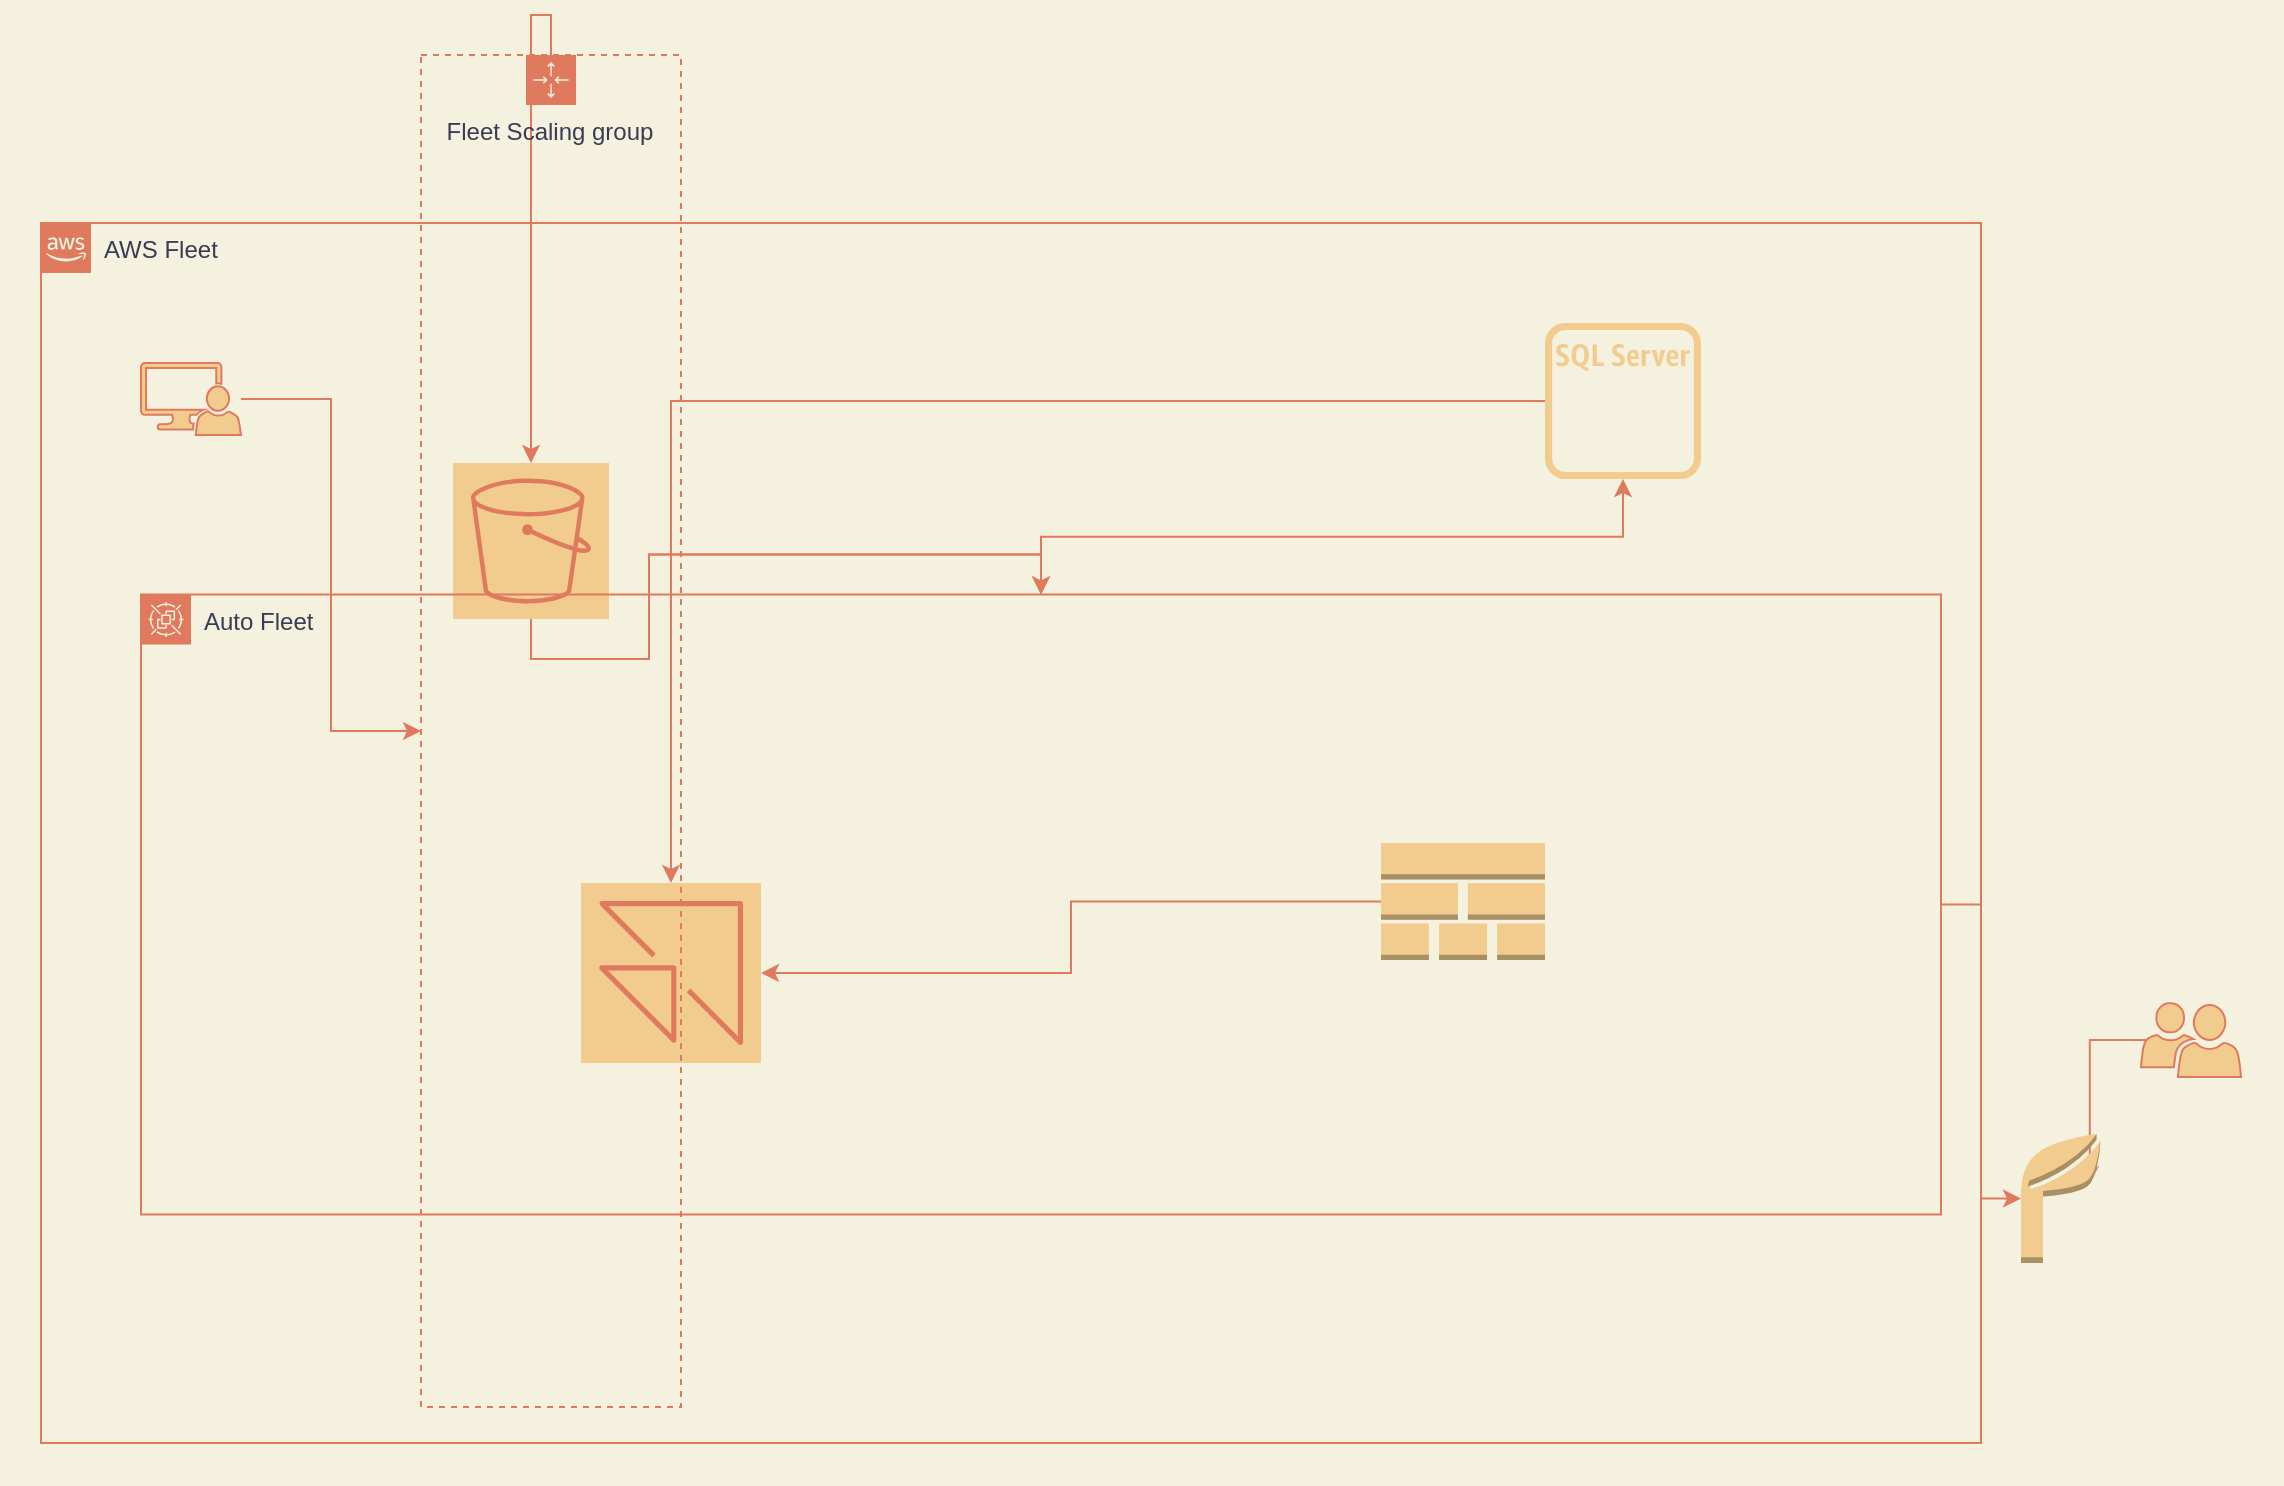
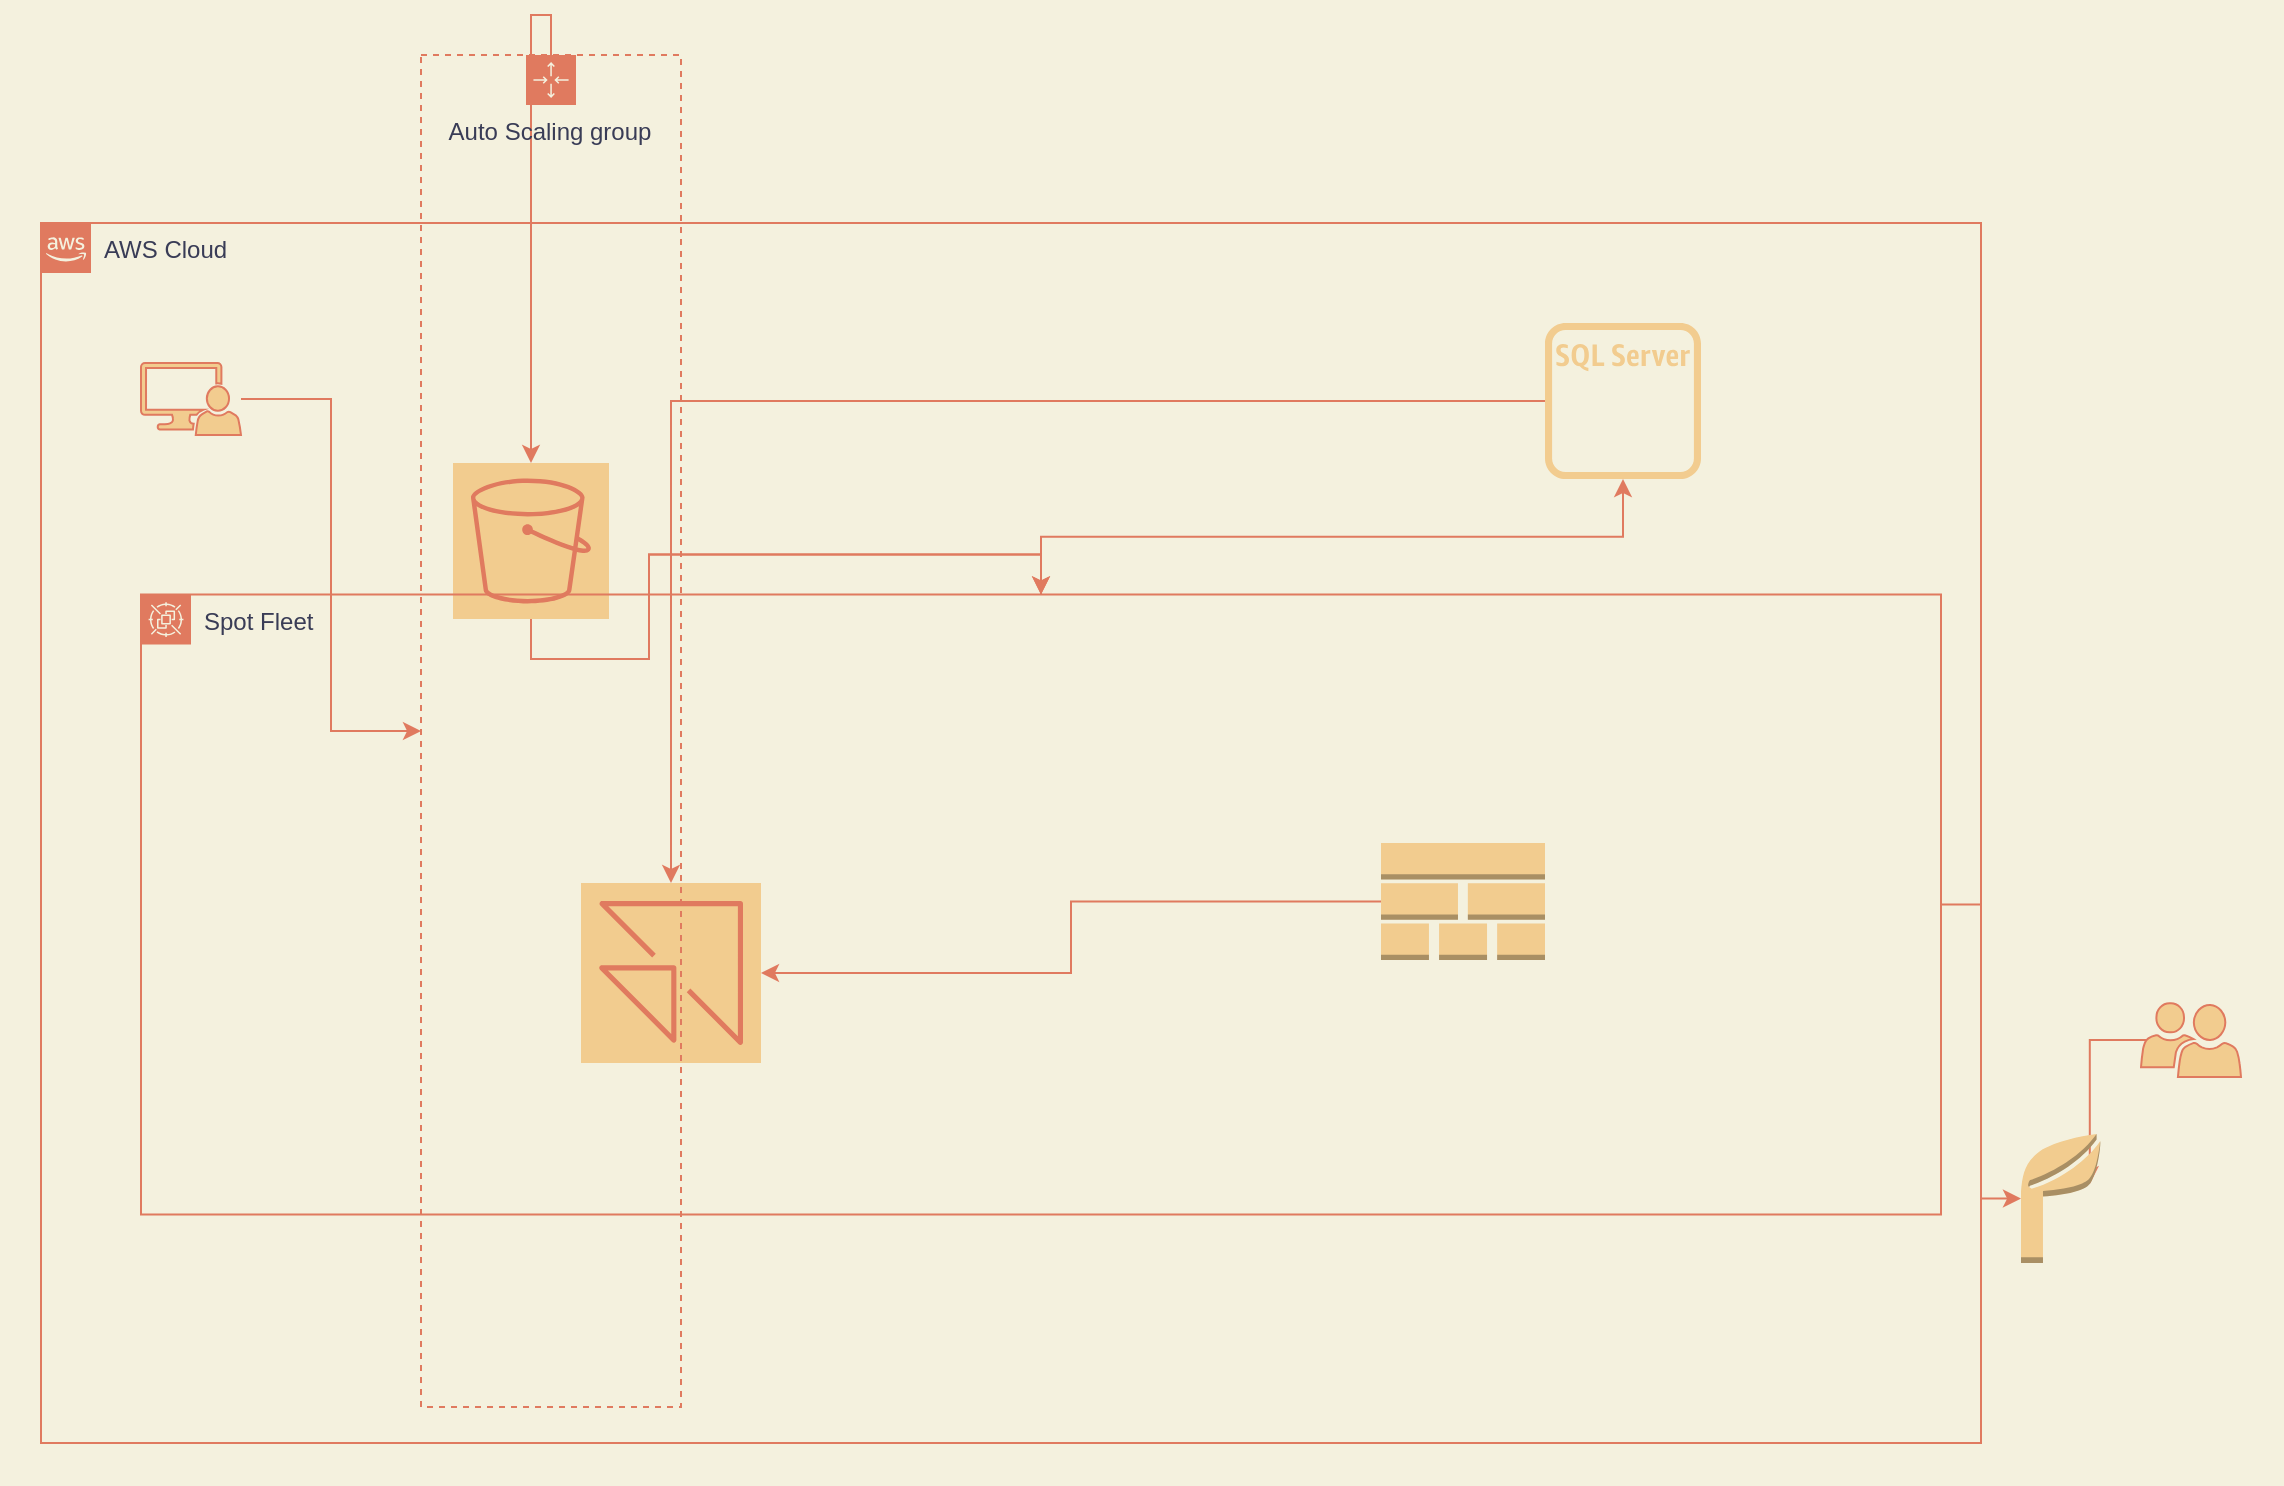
node "Fleet Scaling group": label "Fleet Scaling group" -> "Auto Scaling group"
node "AWS Fleet": label "AWS Fleet" -> "AWS Cloud"
node "Auto Fleet": label "Auto Fleet" -> "Spot Fleet"
